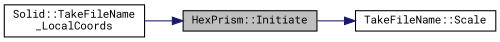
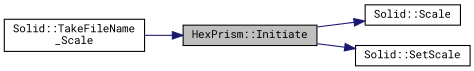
node "Solid::TakeFileName _LocalCoords": label "Solid::TakeFileName _LocalCoords" -> "Solid::TakeFileName _Scale"
node "TakeFileName::Scale": label "TakeFileName::Scale" -> "Solid::Scale"
node "Solid::SetScale": added
